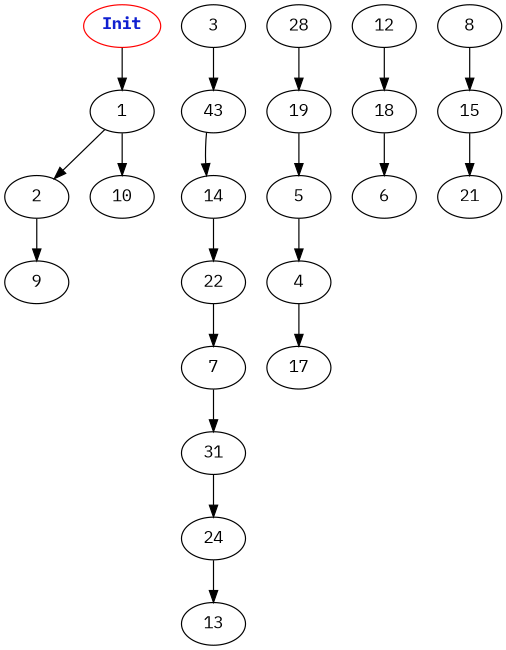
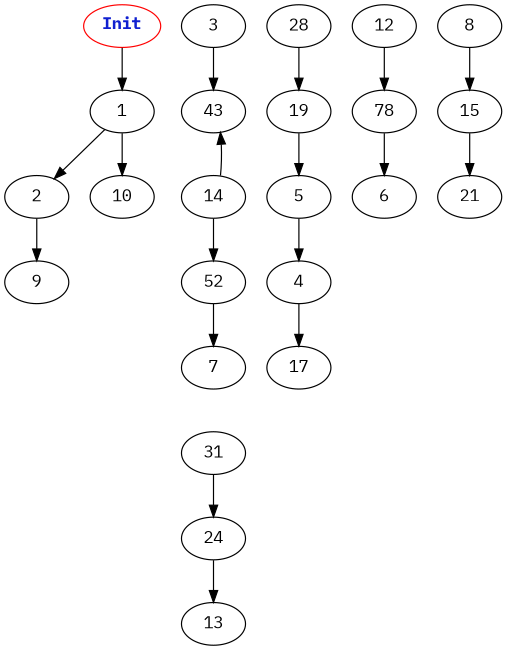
node "18": label "18" -> "78"
edge "43" -> "14": reversed
node "22": label "22" -> "52"
edge "7" -> "31": removed
